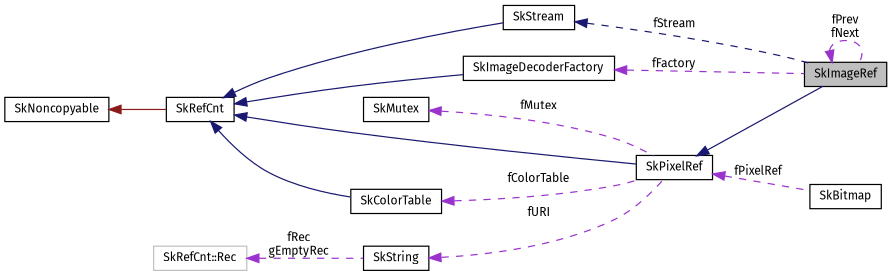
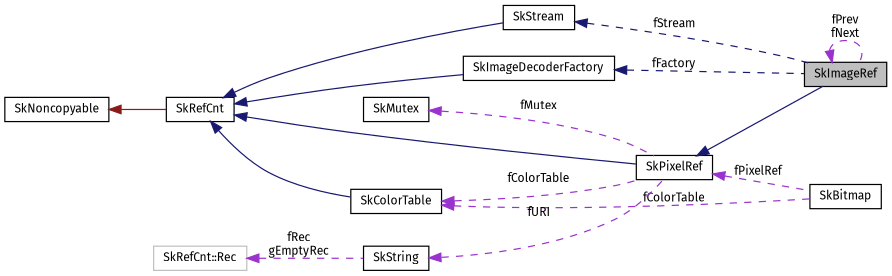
edge "SkImageRef" -> "SkImageDecoderFactory": color darkorchid3 -> midnightblue
edge "SkBitmap" -> "SkColorTable": added, label "fColorTable"
